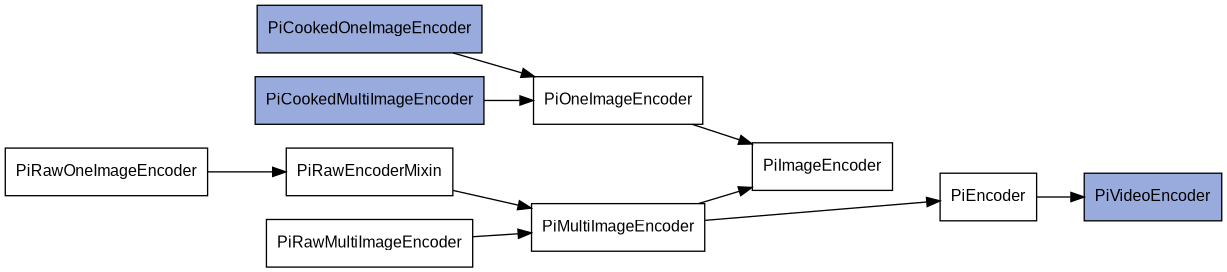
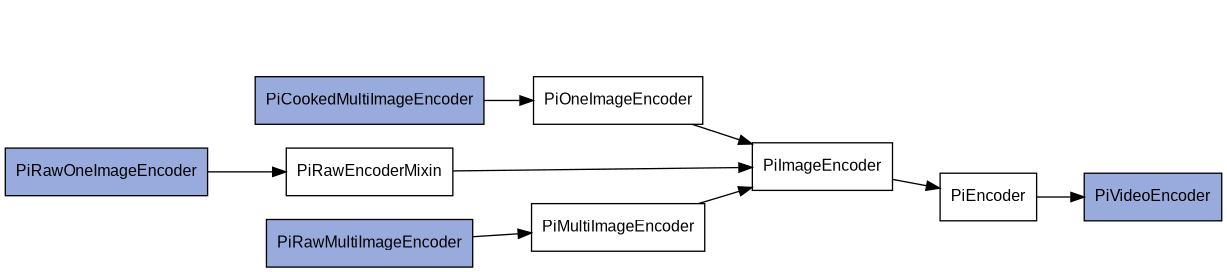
node "PiCookedOneImageEncoder": removed
node "PiRawOneImageEncoder": fillcolor #ffffff -> #99aadd
edge "PiRawEncoderMixin" -> "PiMultiImageEncoder": now "PiRawEncoderMixin" -> "PiImageEncoder"
edge "PiMultiImageEncoder" -> "PiEncoder": now "PiImageEncoder" -> "PiEncoder"
node "PiRawMultiImageEncoder": fillcolor #ffffff -> #99aadd
